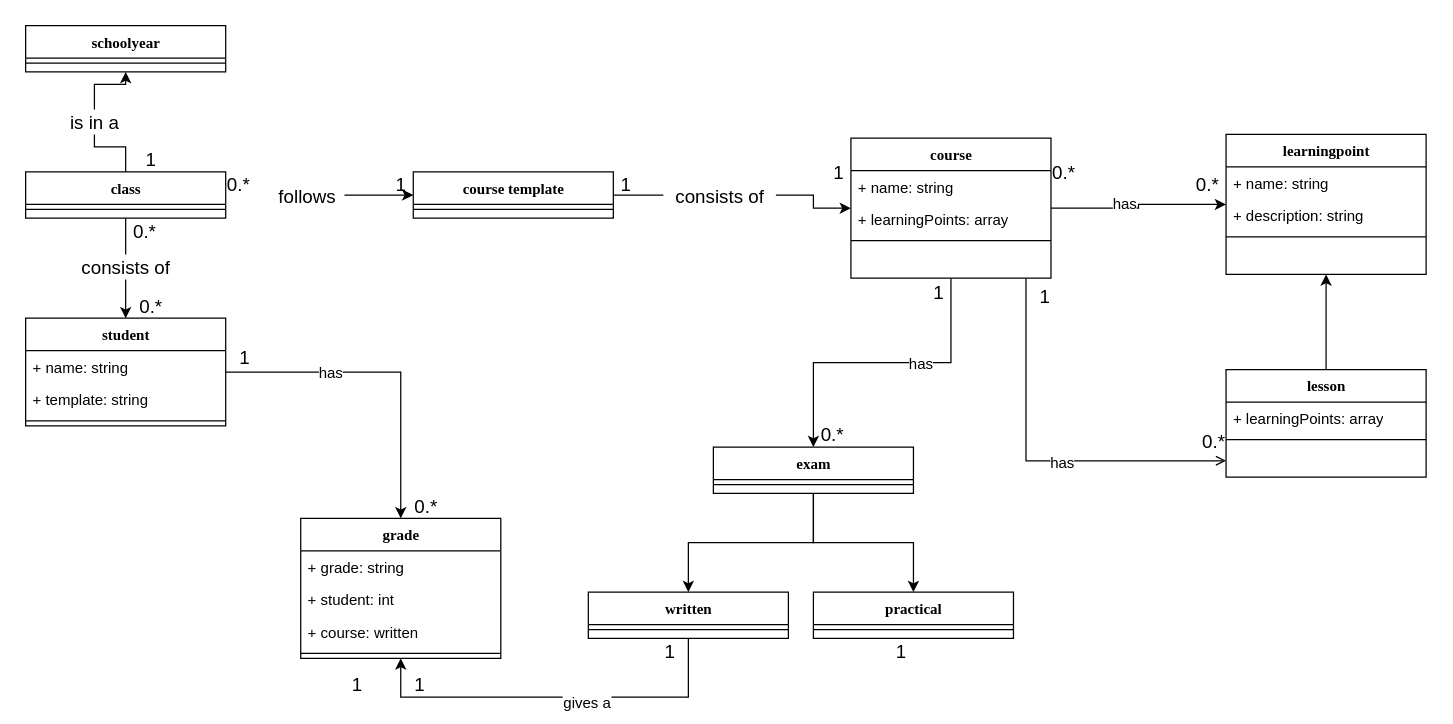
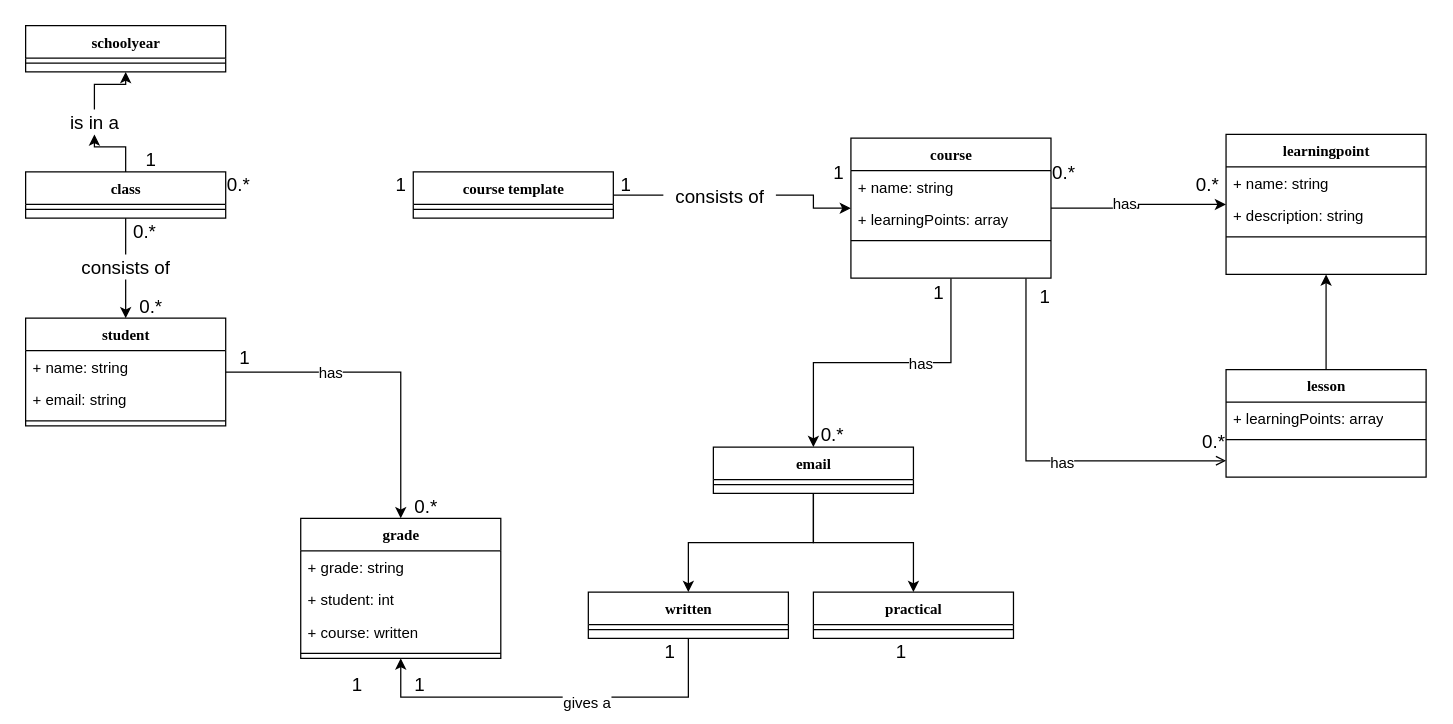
edge "is in a" -- "class": arrowhead none -> classic
node "follows": removed
edge "follows" -> "course template": removed
node "+ template: string": label "+ template: string" -> "+ email: string"
node "exam": label "exam" -> "email"
